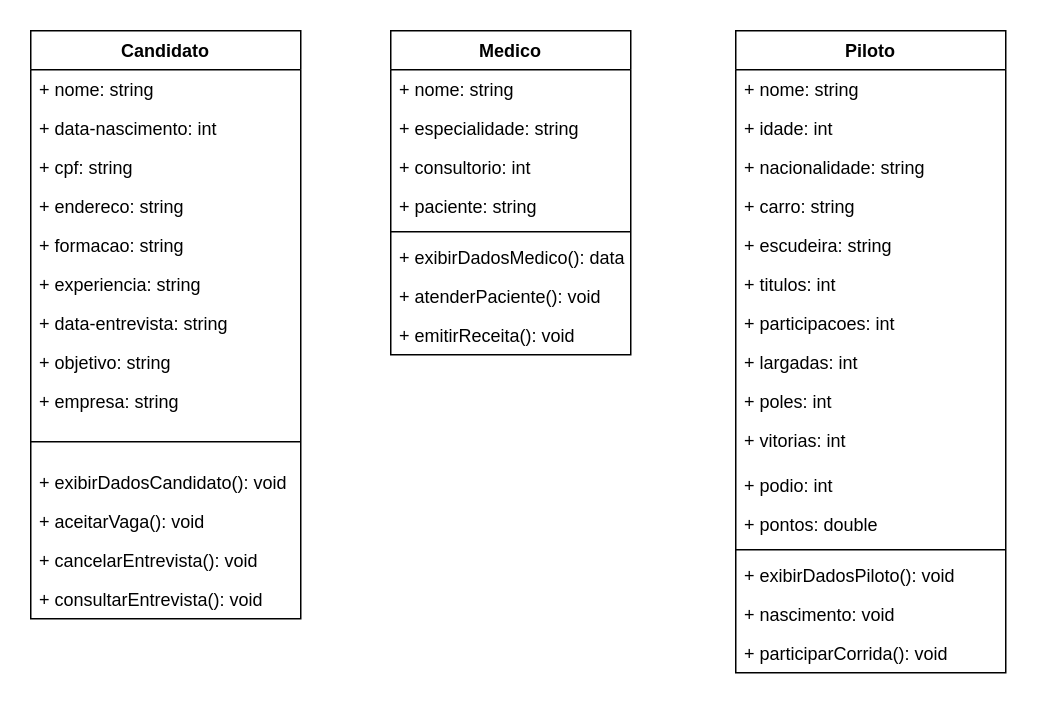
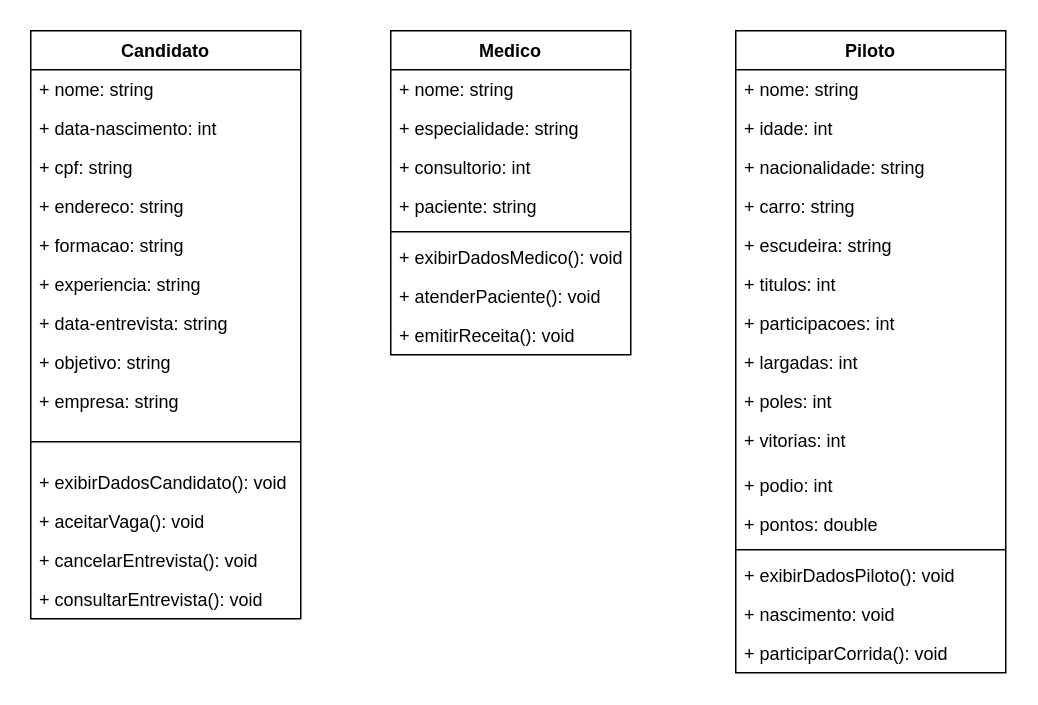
node "+ exibirDadosMedico(): data": label "+ exibirDadosMedico(): data" -> "+ exibirDadosMedico(): void"
